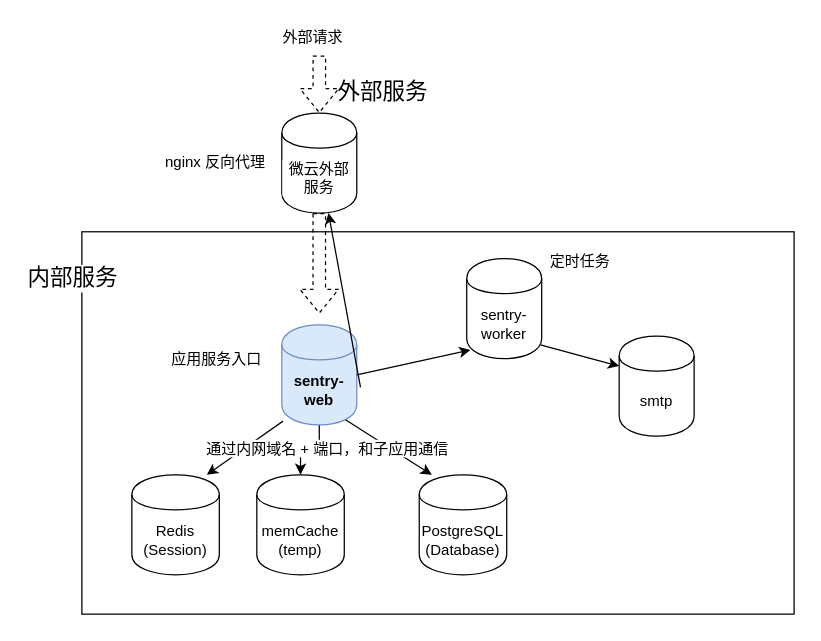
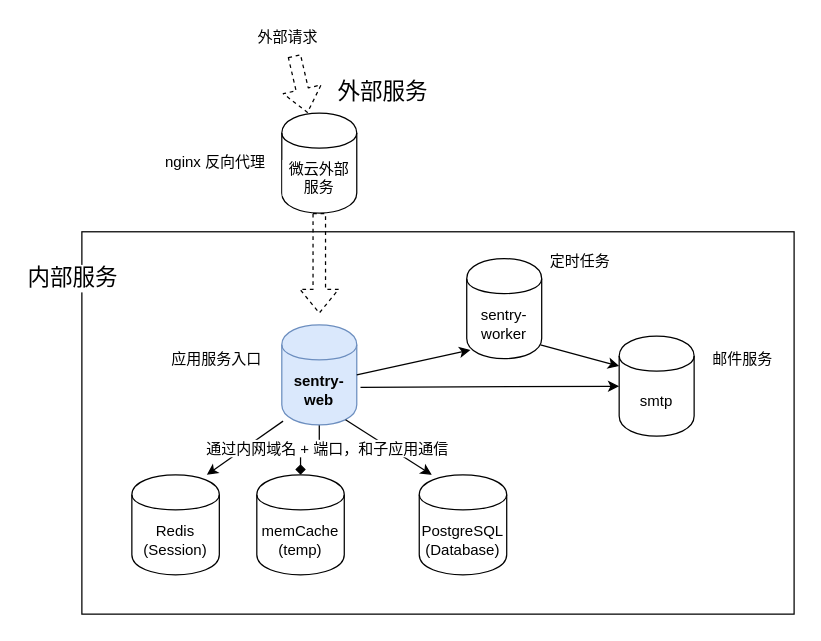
node "外部请求": moved (318, 38) -> (293, 38)
edge "sentry-web" -> "微云外部服务": now "sentry-web" -> "smtp"
node "邮件服务": added
edge "sentry-web" -> "memCache (temp)": arrowhead classic -> diamond
